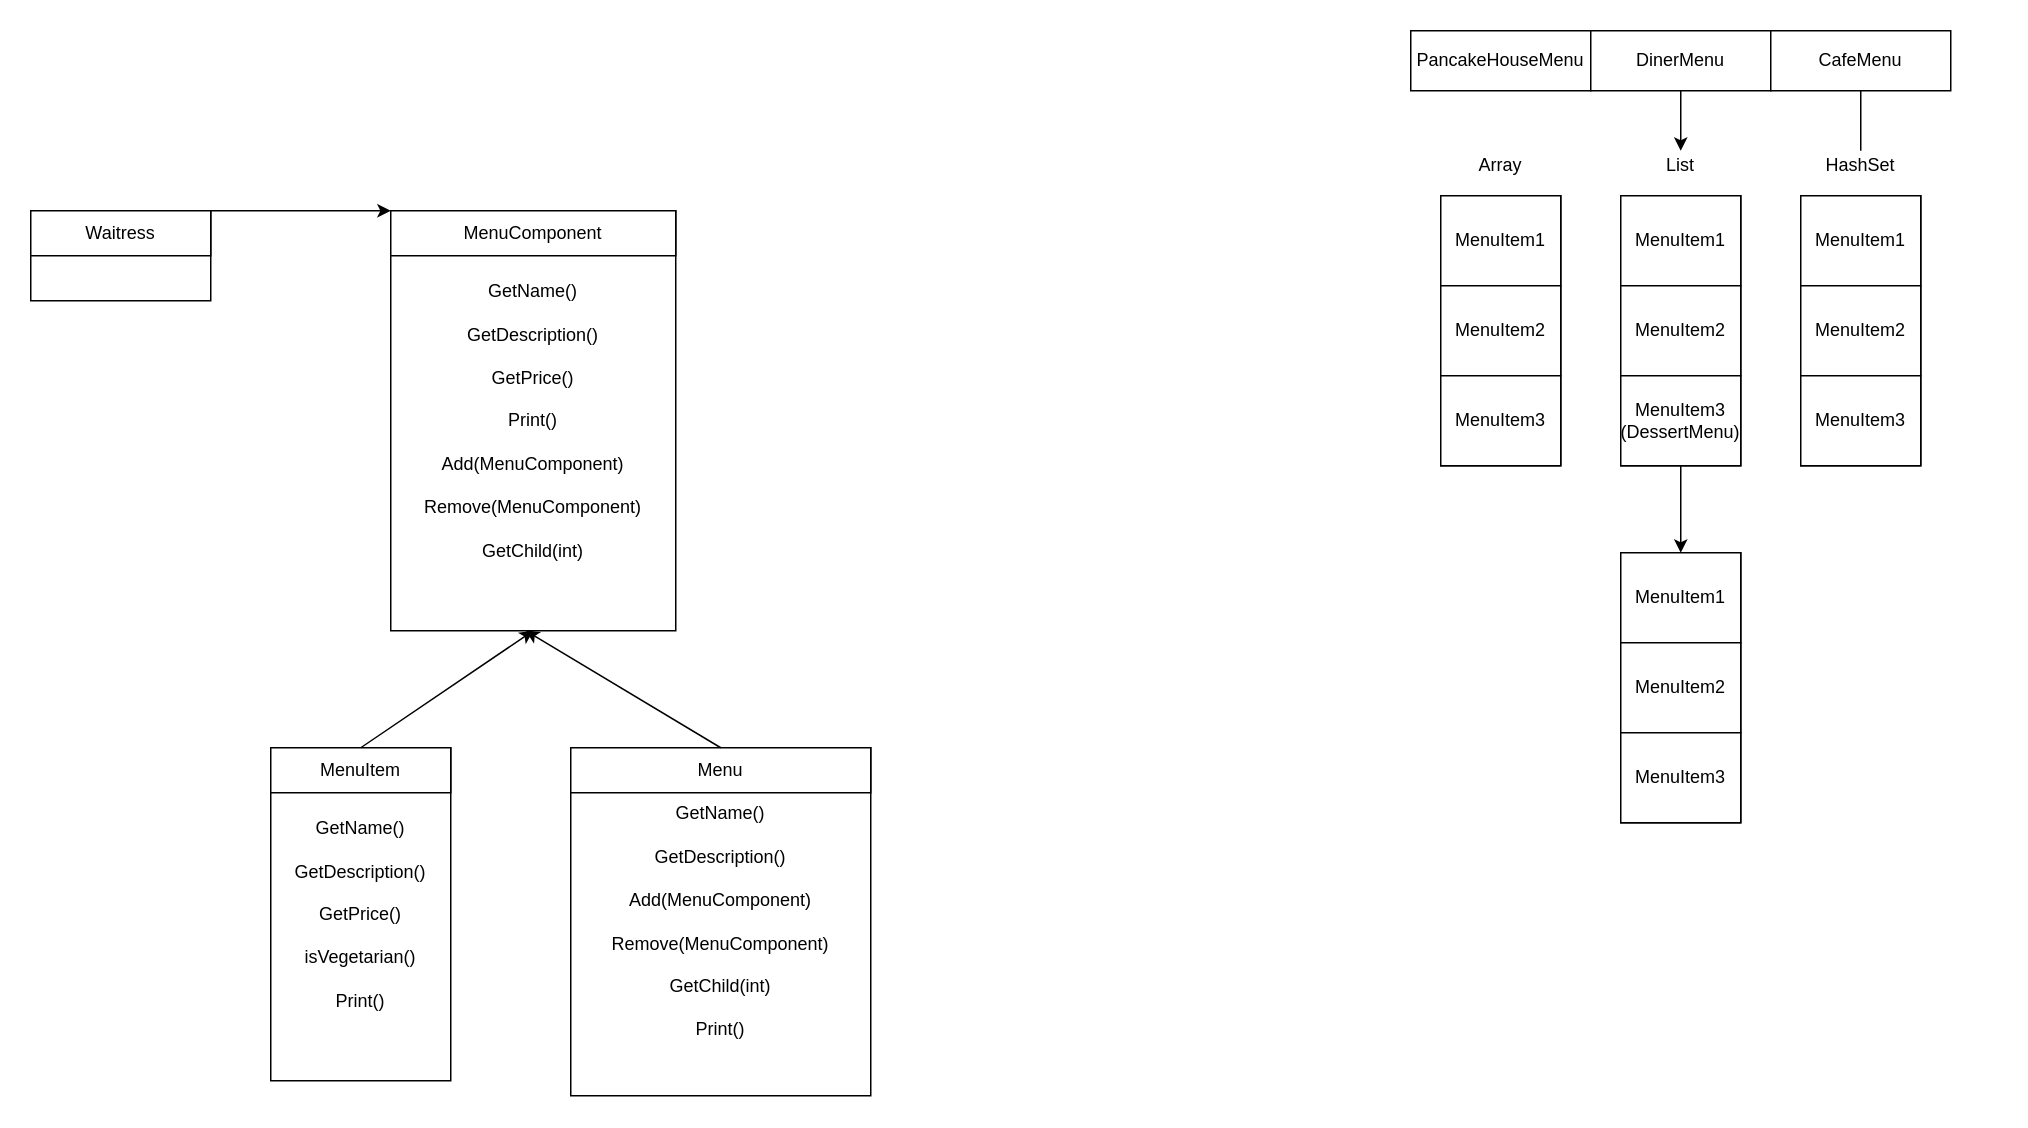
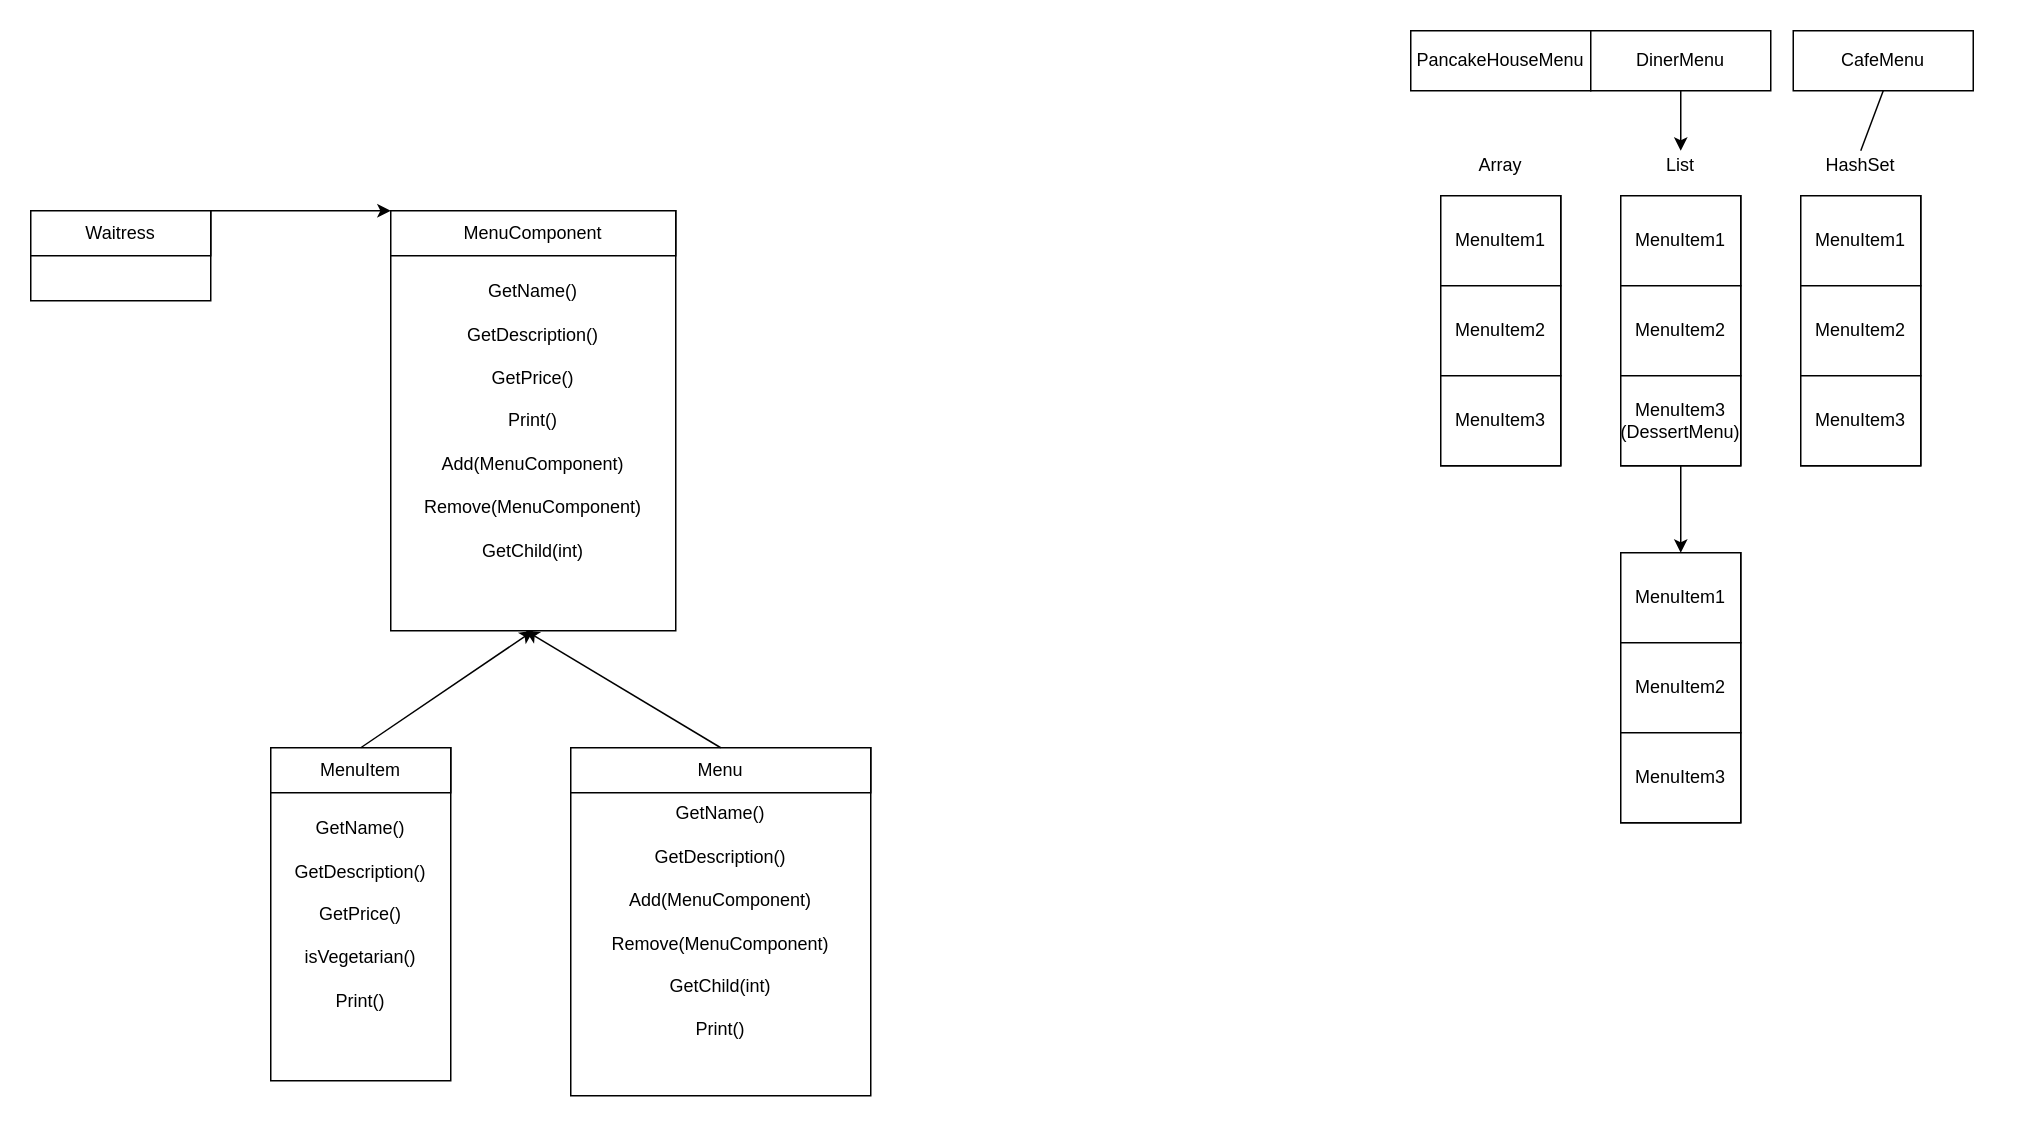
node "CafeMenu": moved (1861, 61) -> (1883, 61)
